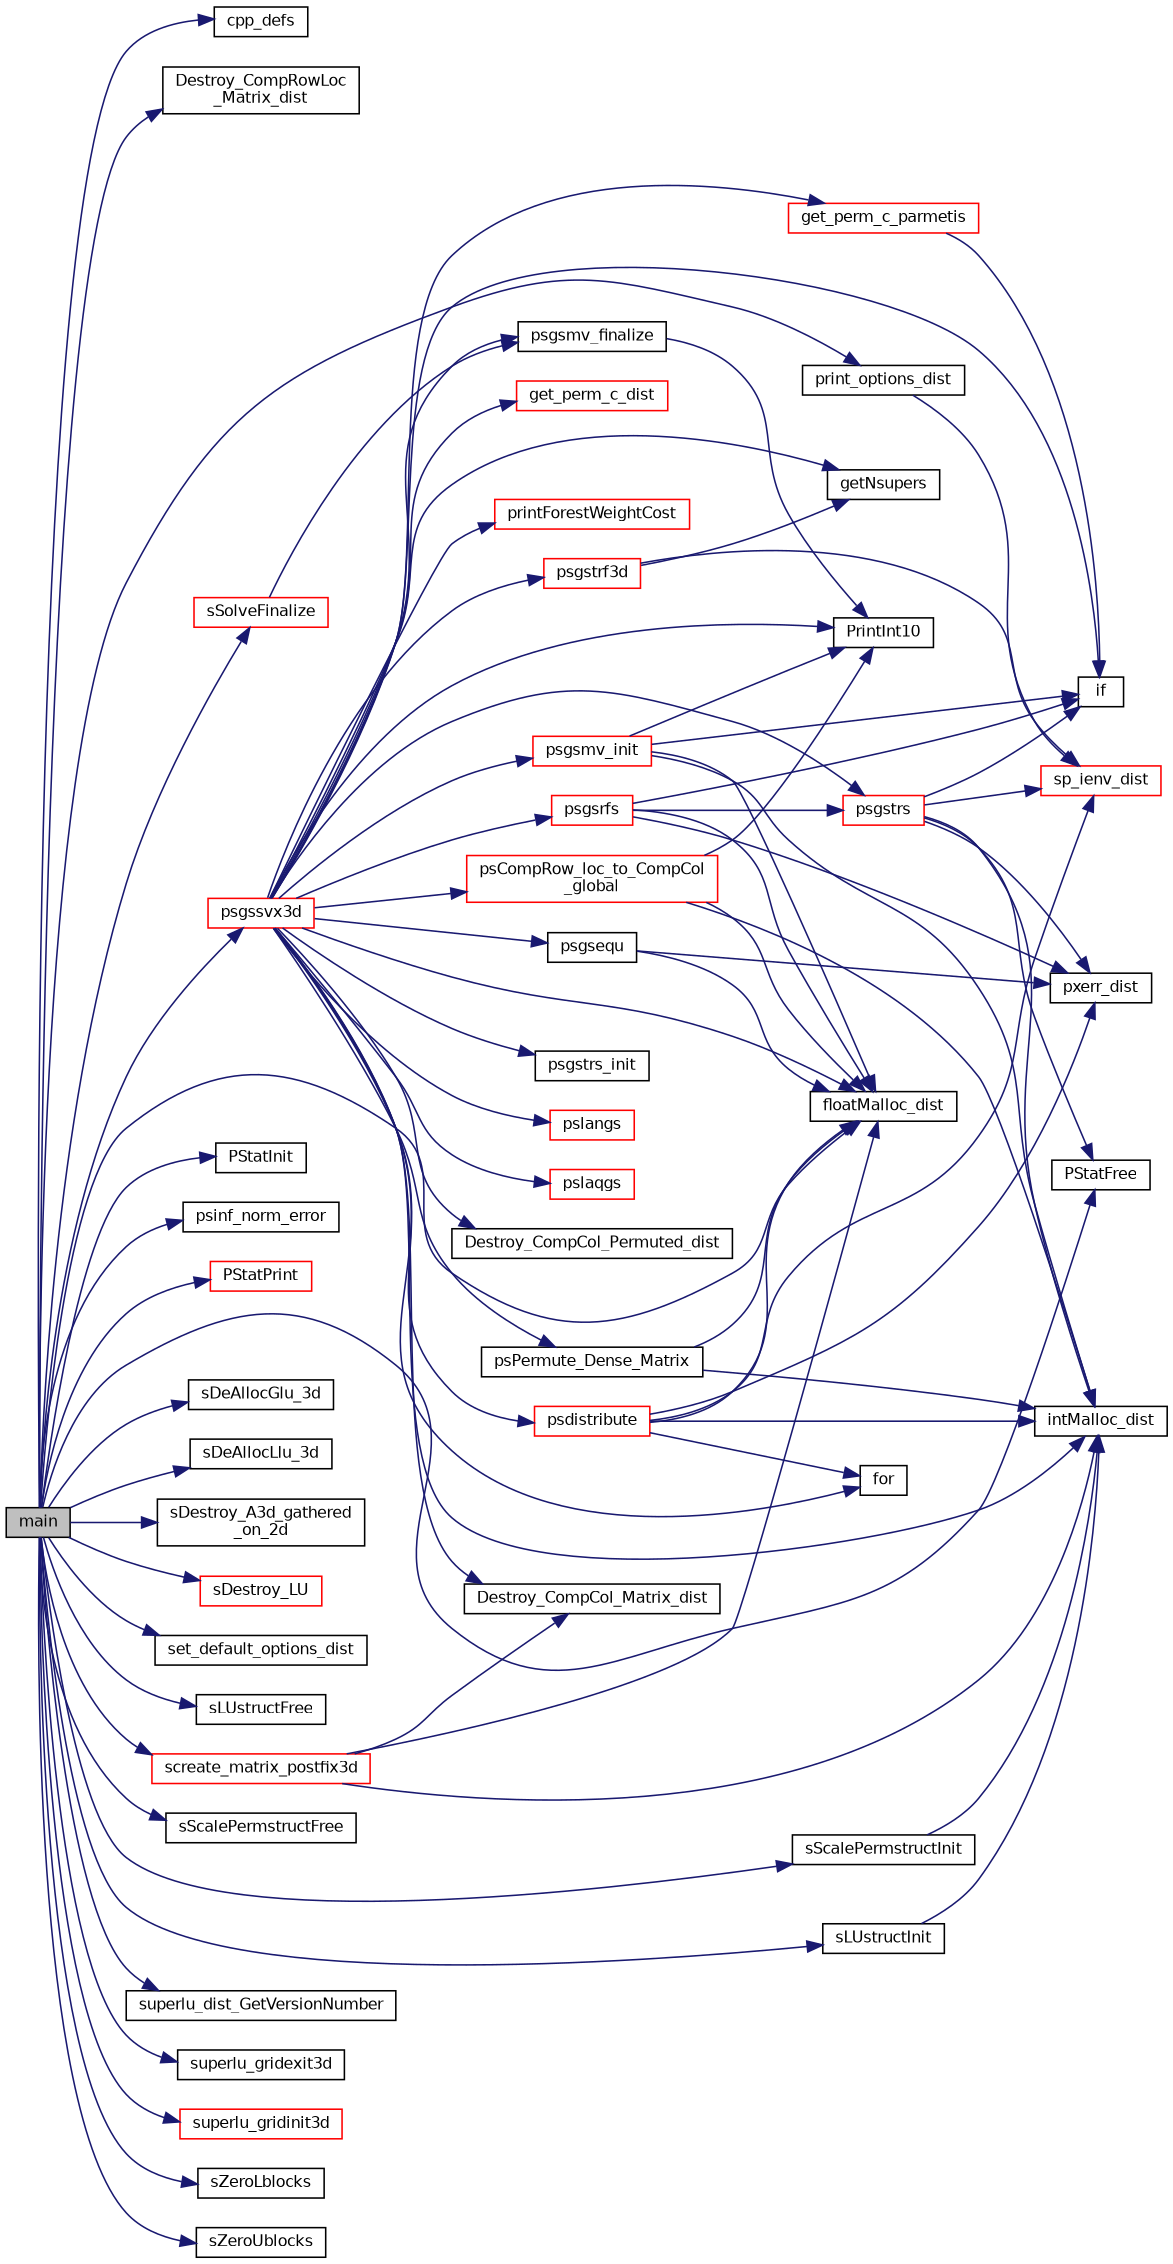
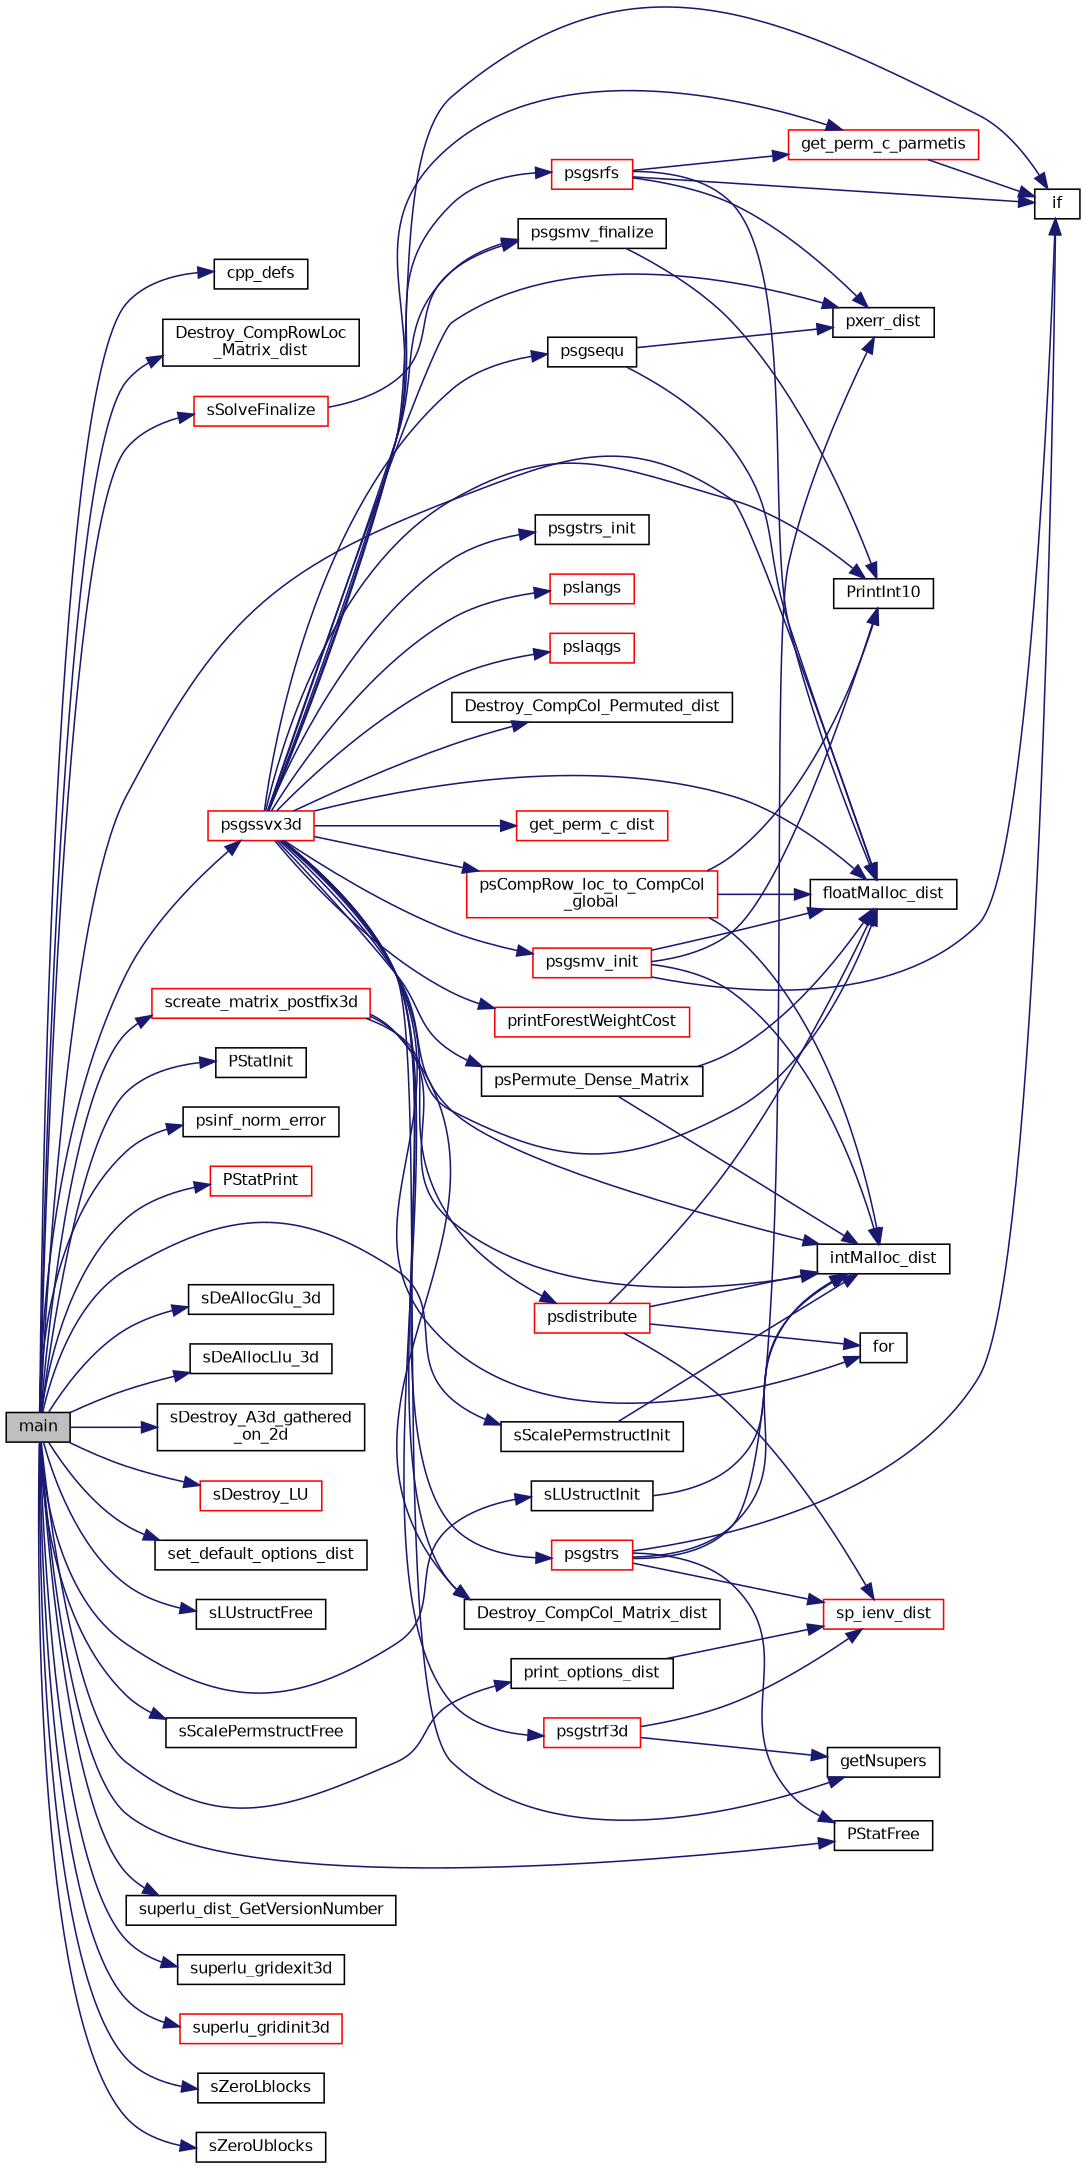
edge "psgsrfs" -> "psgstrs": now "psgsrfs" -> "get_perm_c_parmetis"
edge "psdistribute" -> "pxerr_dist": now "psgssvx3d" -> "pxerr_dist"
